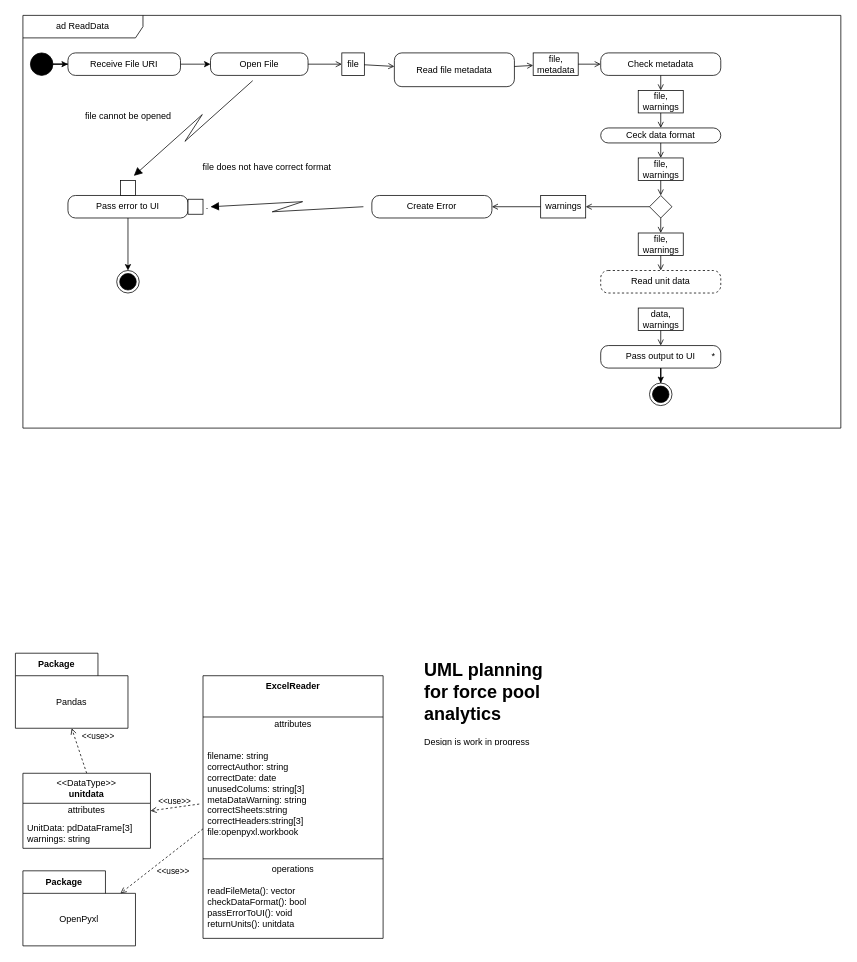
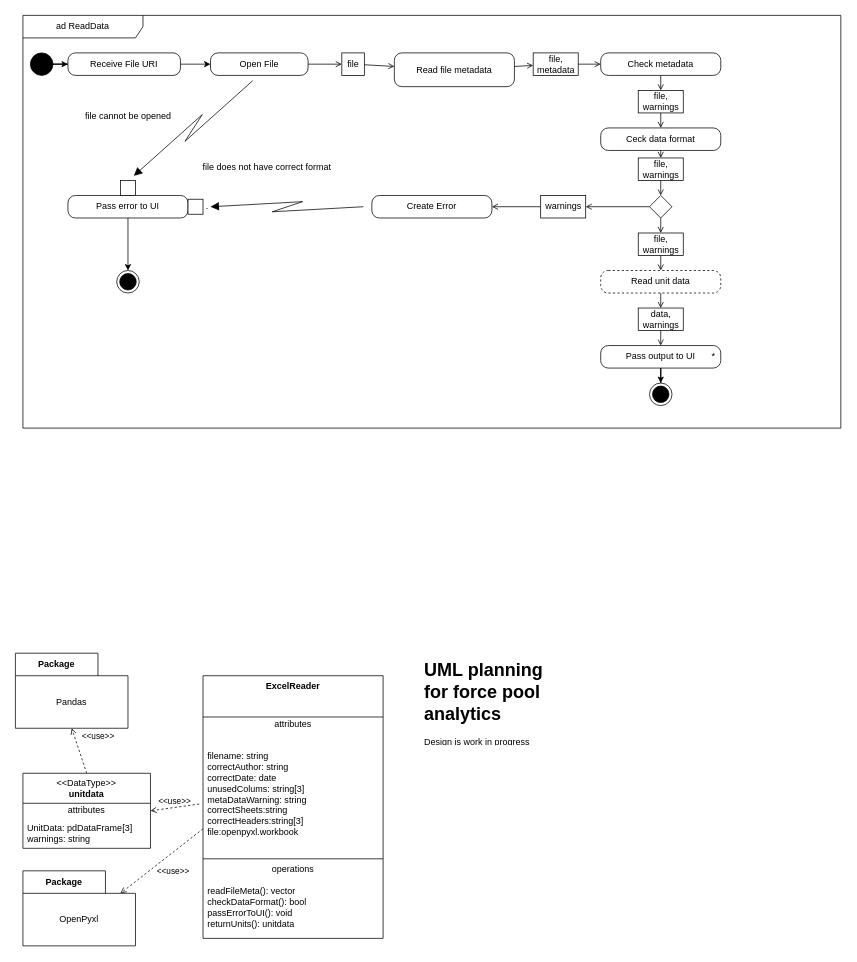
node "Ceck data format": size 120x15 -> 120x23
edge "Read unit data" -> "data, warnings": added
